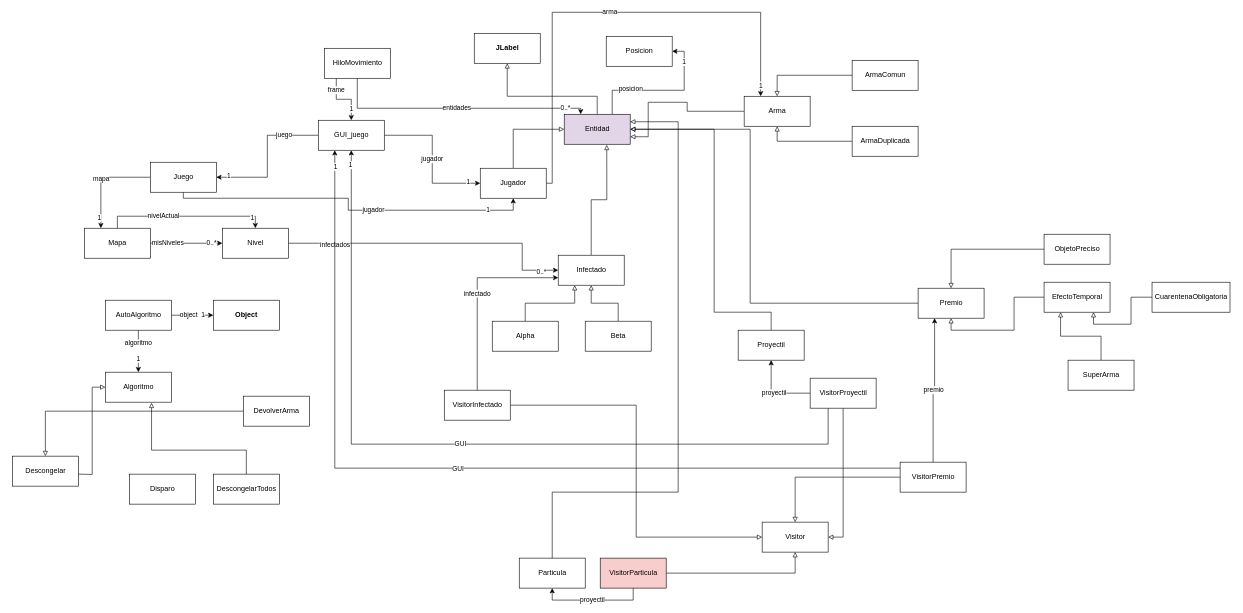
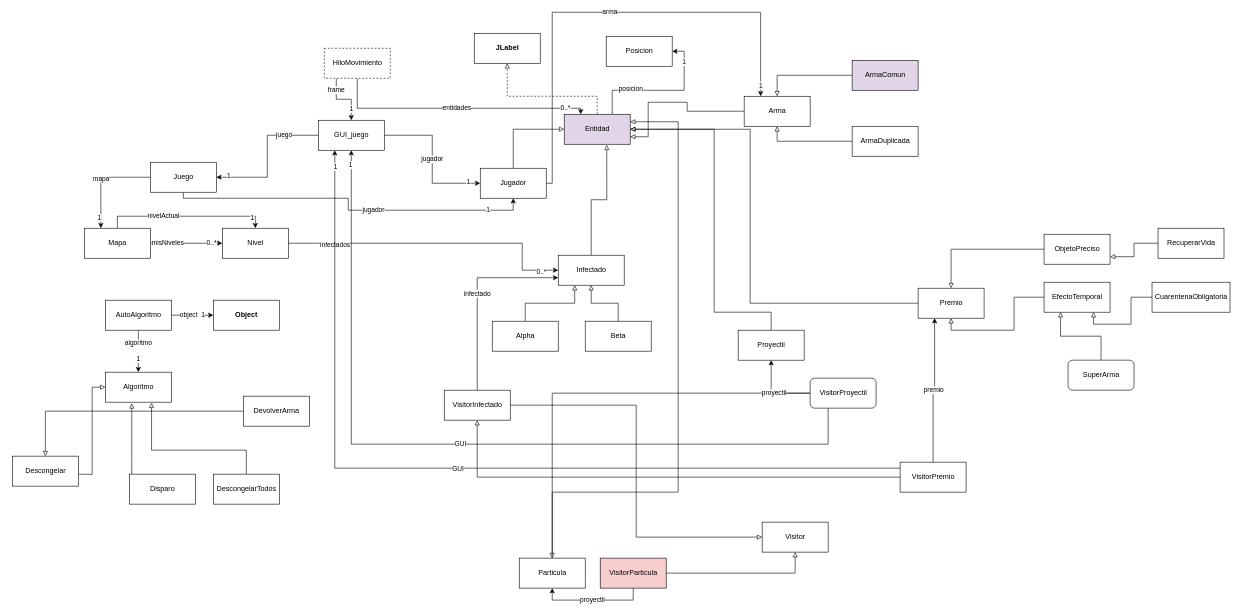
node "HiloMovimiento": style solid -> dashed
node "ArmaComun": fillcolor #ffffff -> #e1d5e7
edge "Entidad" -> "JLabel": style solid -> dashed
node "RecuperarVida": added
edge "RecuperarVida" -> "ObjetoPreciso": added
node "SuperArma": shape rectangle -> rounded rectangle
node "VisitorProyectil": shape rectangle -> rounded rectangle
edge "Disparo" -> "Algoritmo": added
edge "VisitorProyectil" -> "Visitor": now "VisitorProyectil" -> "Particula"
edge "VisitorPremio" -> "Visitor": now "VisitorPremio" -> "VisitorInfectado"
